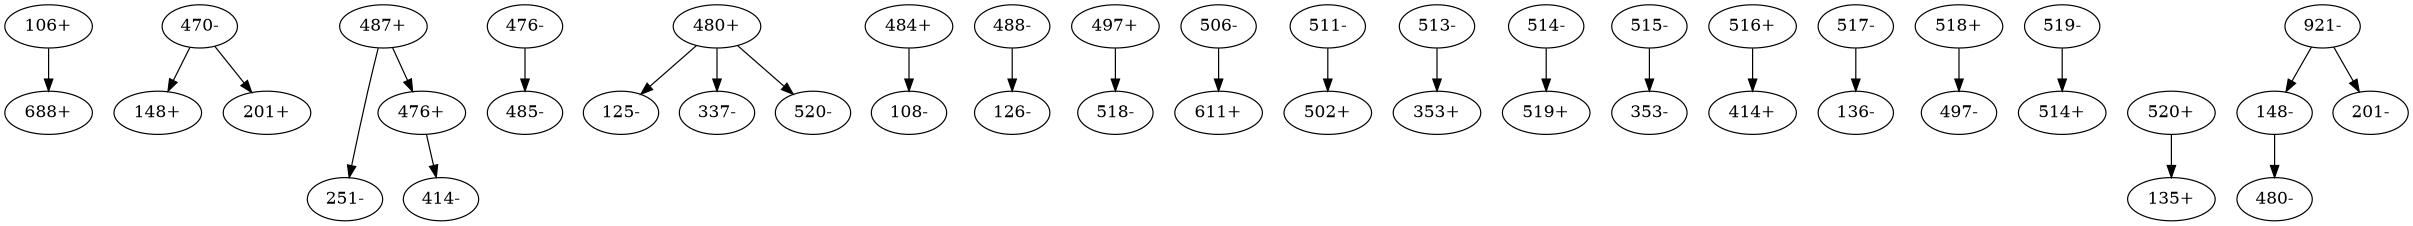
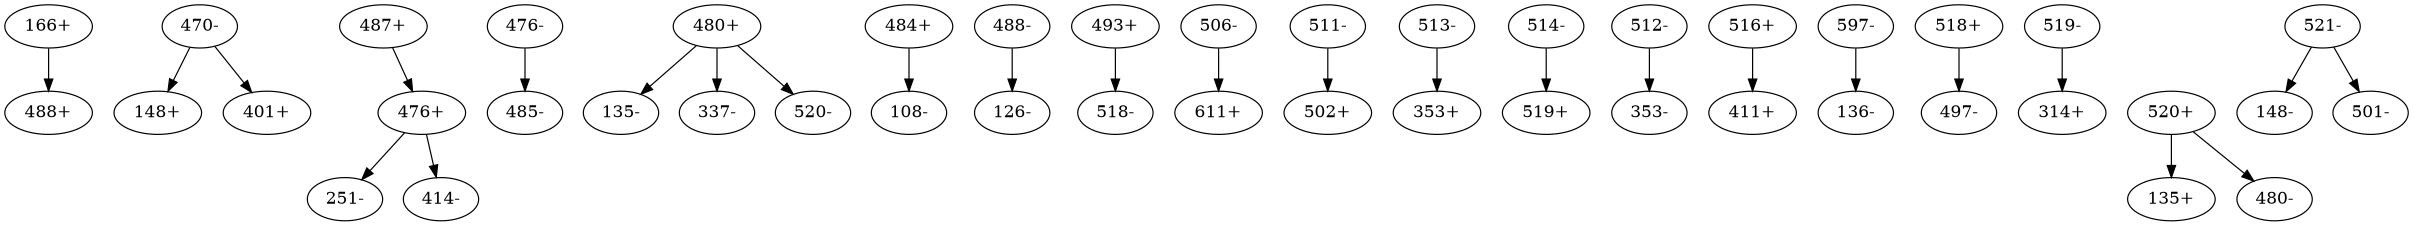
node "106+": label "106+" -> "166+"
node "497+": label "497+" -> "493+"
node "515-": label "515-" -> "512-"
node "517-": label "517-" -> "597-"
node "921-": label "921-" -> "521-"
edge "487+" -> "251-": now "476+" -> "251-"
node "688+": label "688+" -> "488+"
node "201+": label "201+" -> "401+"
node "125-": label "125-" -> "135-"
node "414+": label "414+" -> "411+"
node "514+": label "514+" -> "314+"
node "201-": label "201-" -> "501-"
edge "148-" -> "480-": now "520+" -> "480-"
